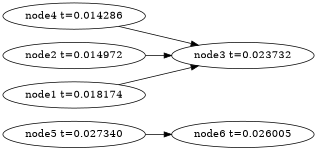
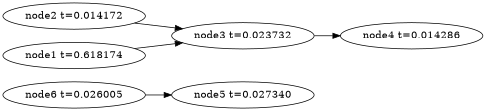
edge "node4 t=0.014286" -> "node3 t=0.023732": reversed
node "node2 t=0.014972": label "node2 t=0.014972" -> "node2 t=0.014172"
node "node1 t=0.018174": label "node1 t=0.018174" -> "node1 t=0.618174"
edge "node5 t=0.027340" -> "node6 t=0.026005": reversed
